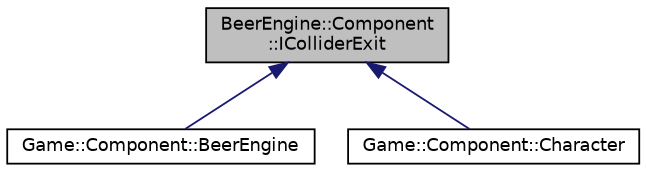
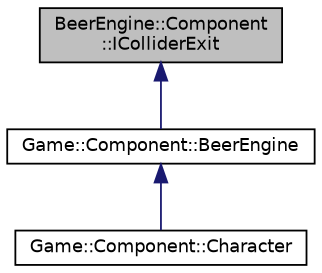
edge "Game::Component::Character" -> "BeerEngine::Component ::IColliderExit": now "Game::Component::Character" -> "Game::Component::BeerEngine"
